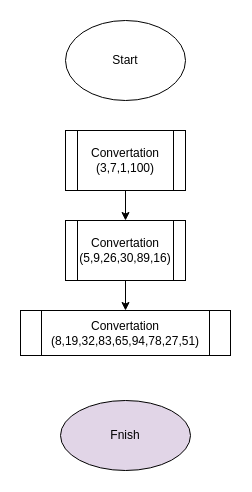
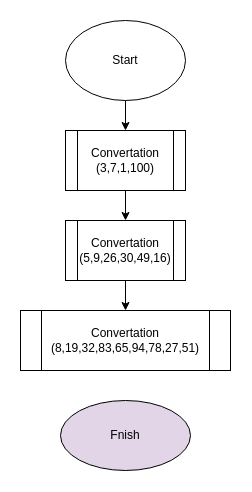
edge "Start" -> "Convertation (3,7,1,100)": added
node "Convertation (5,9,26,30,89,16)": label "Convertation (5,9,26,30,89,16)" -> "Convertation (5,9,26,30,49,16)"
node "Convertation (8,19,32,83,65,94,78,27,51)": size 210x45 -> 210x60
